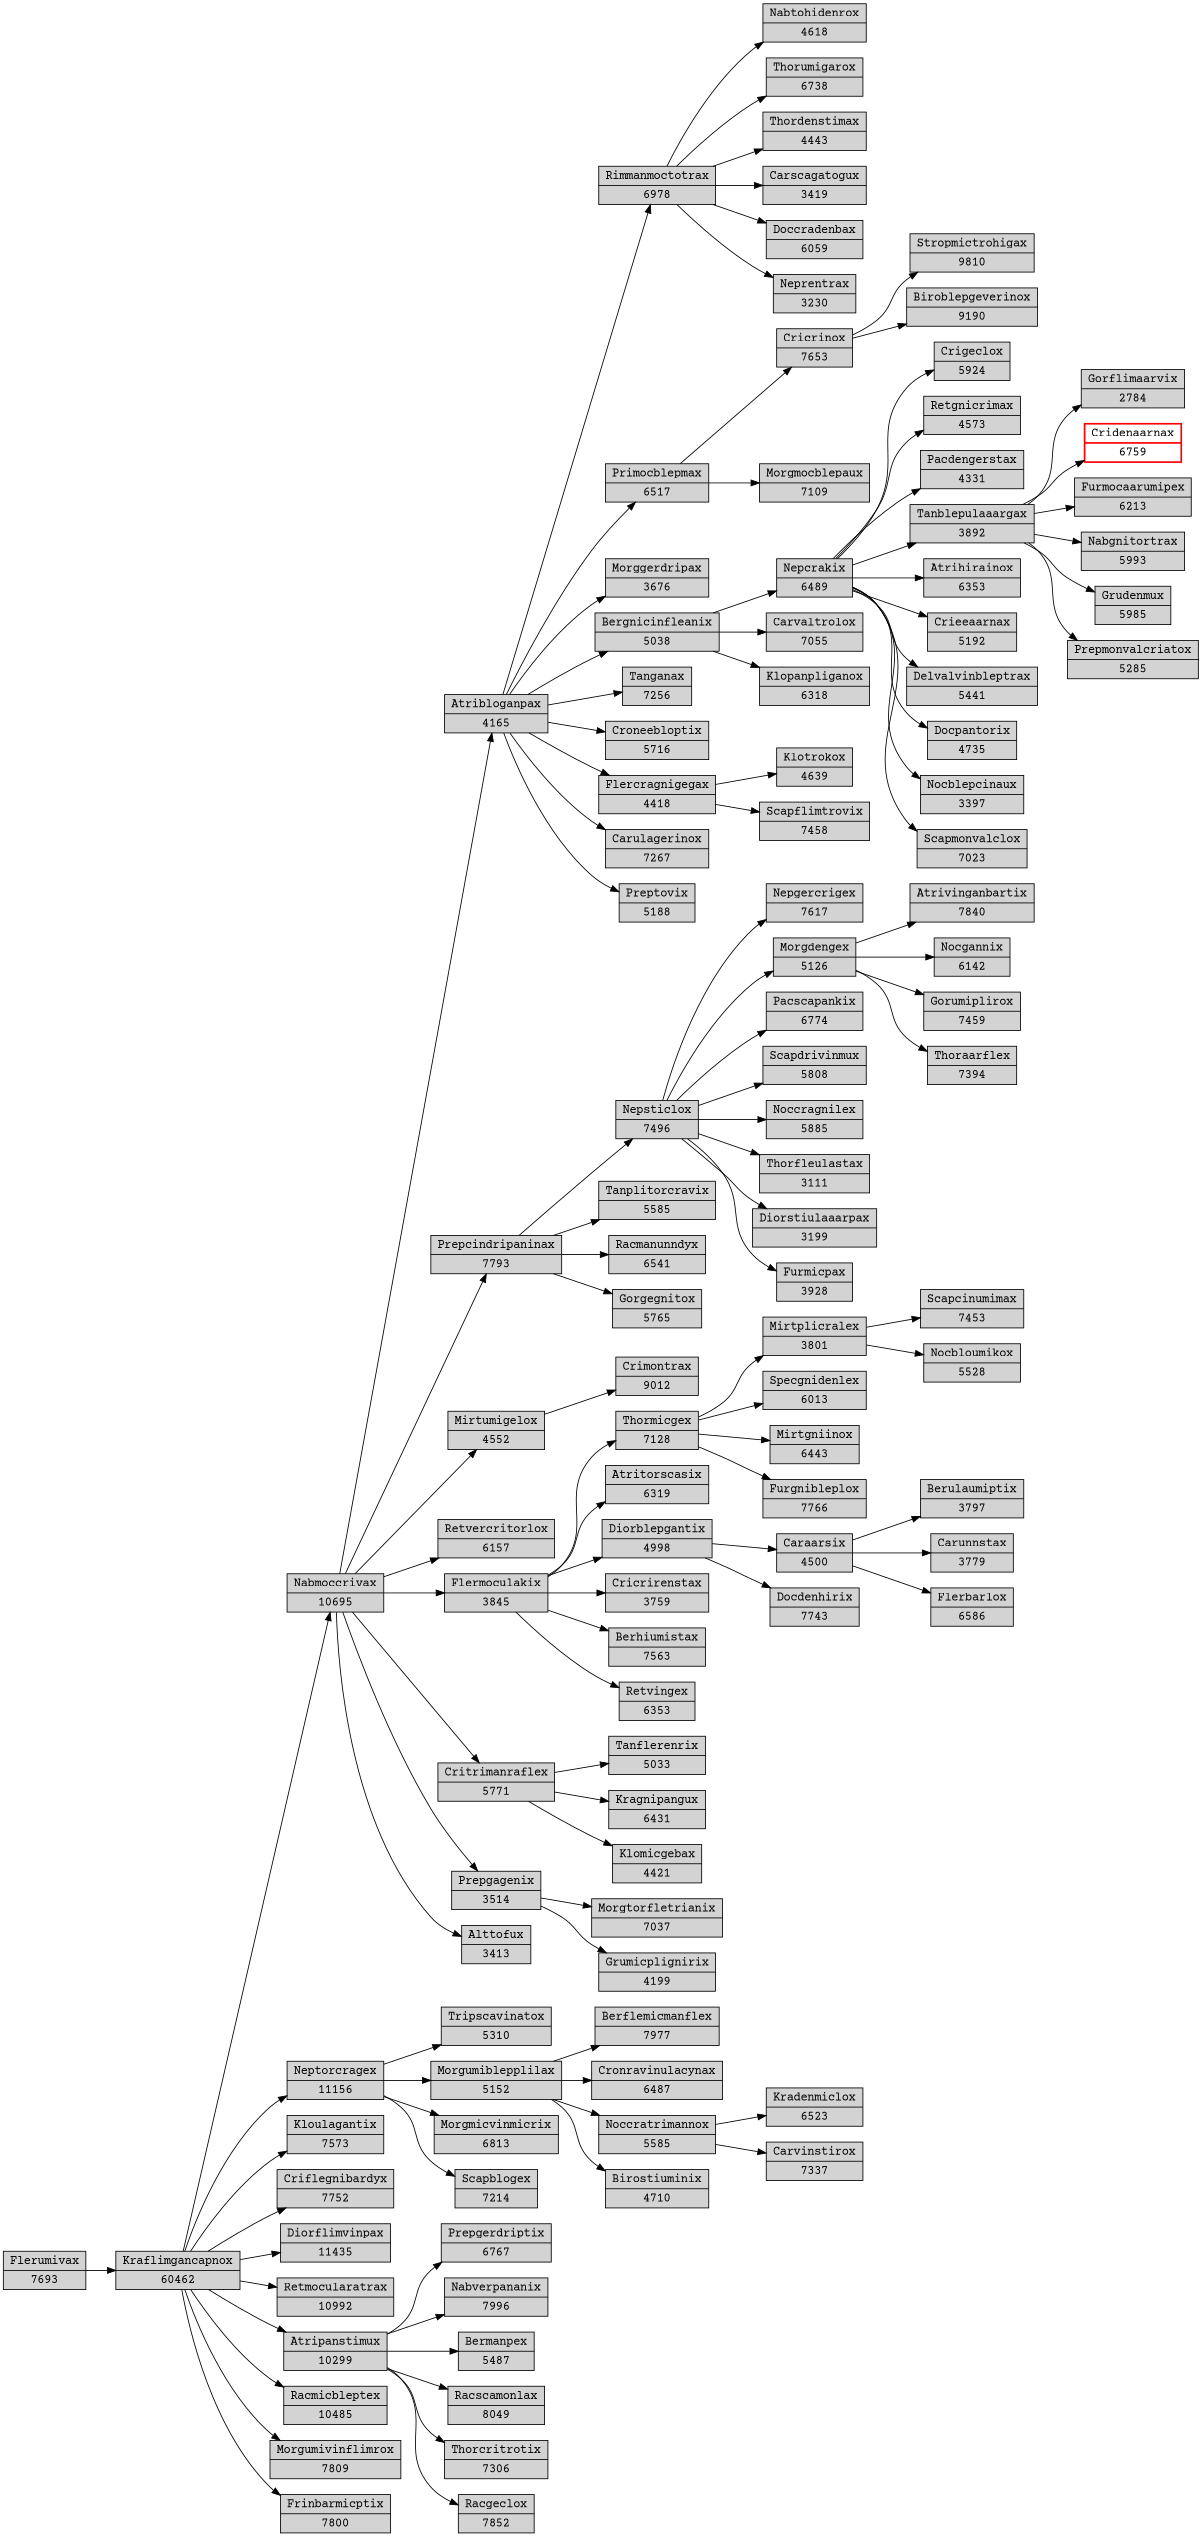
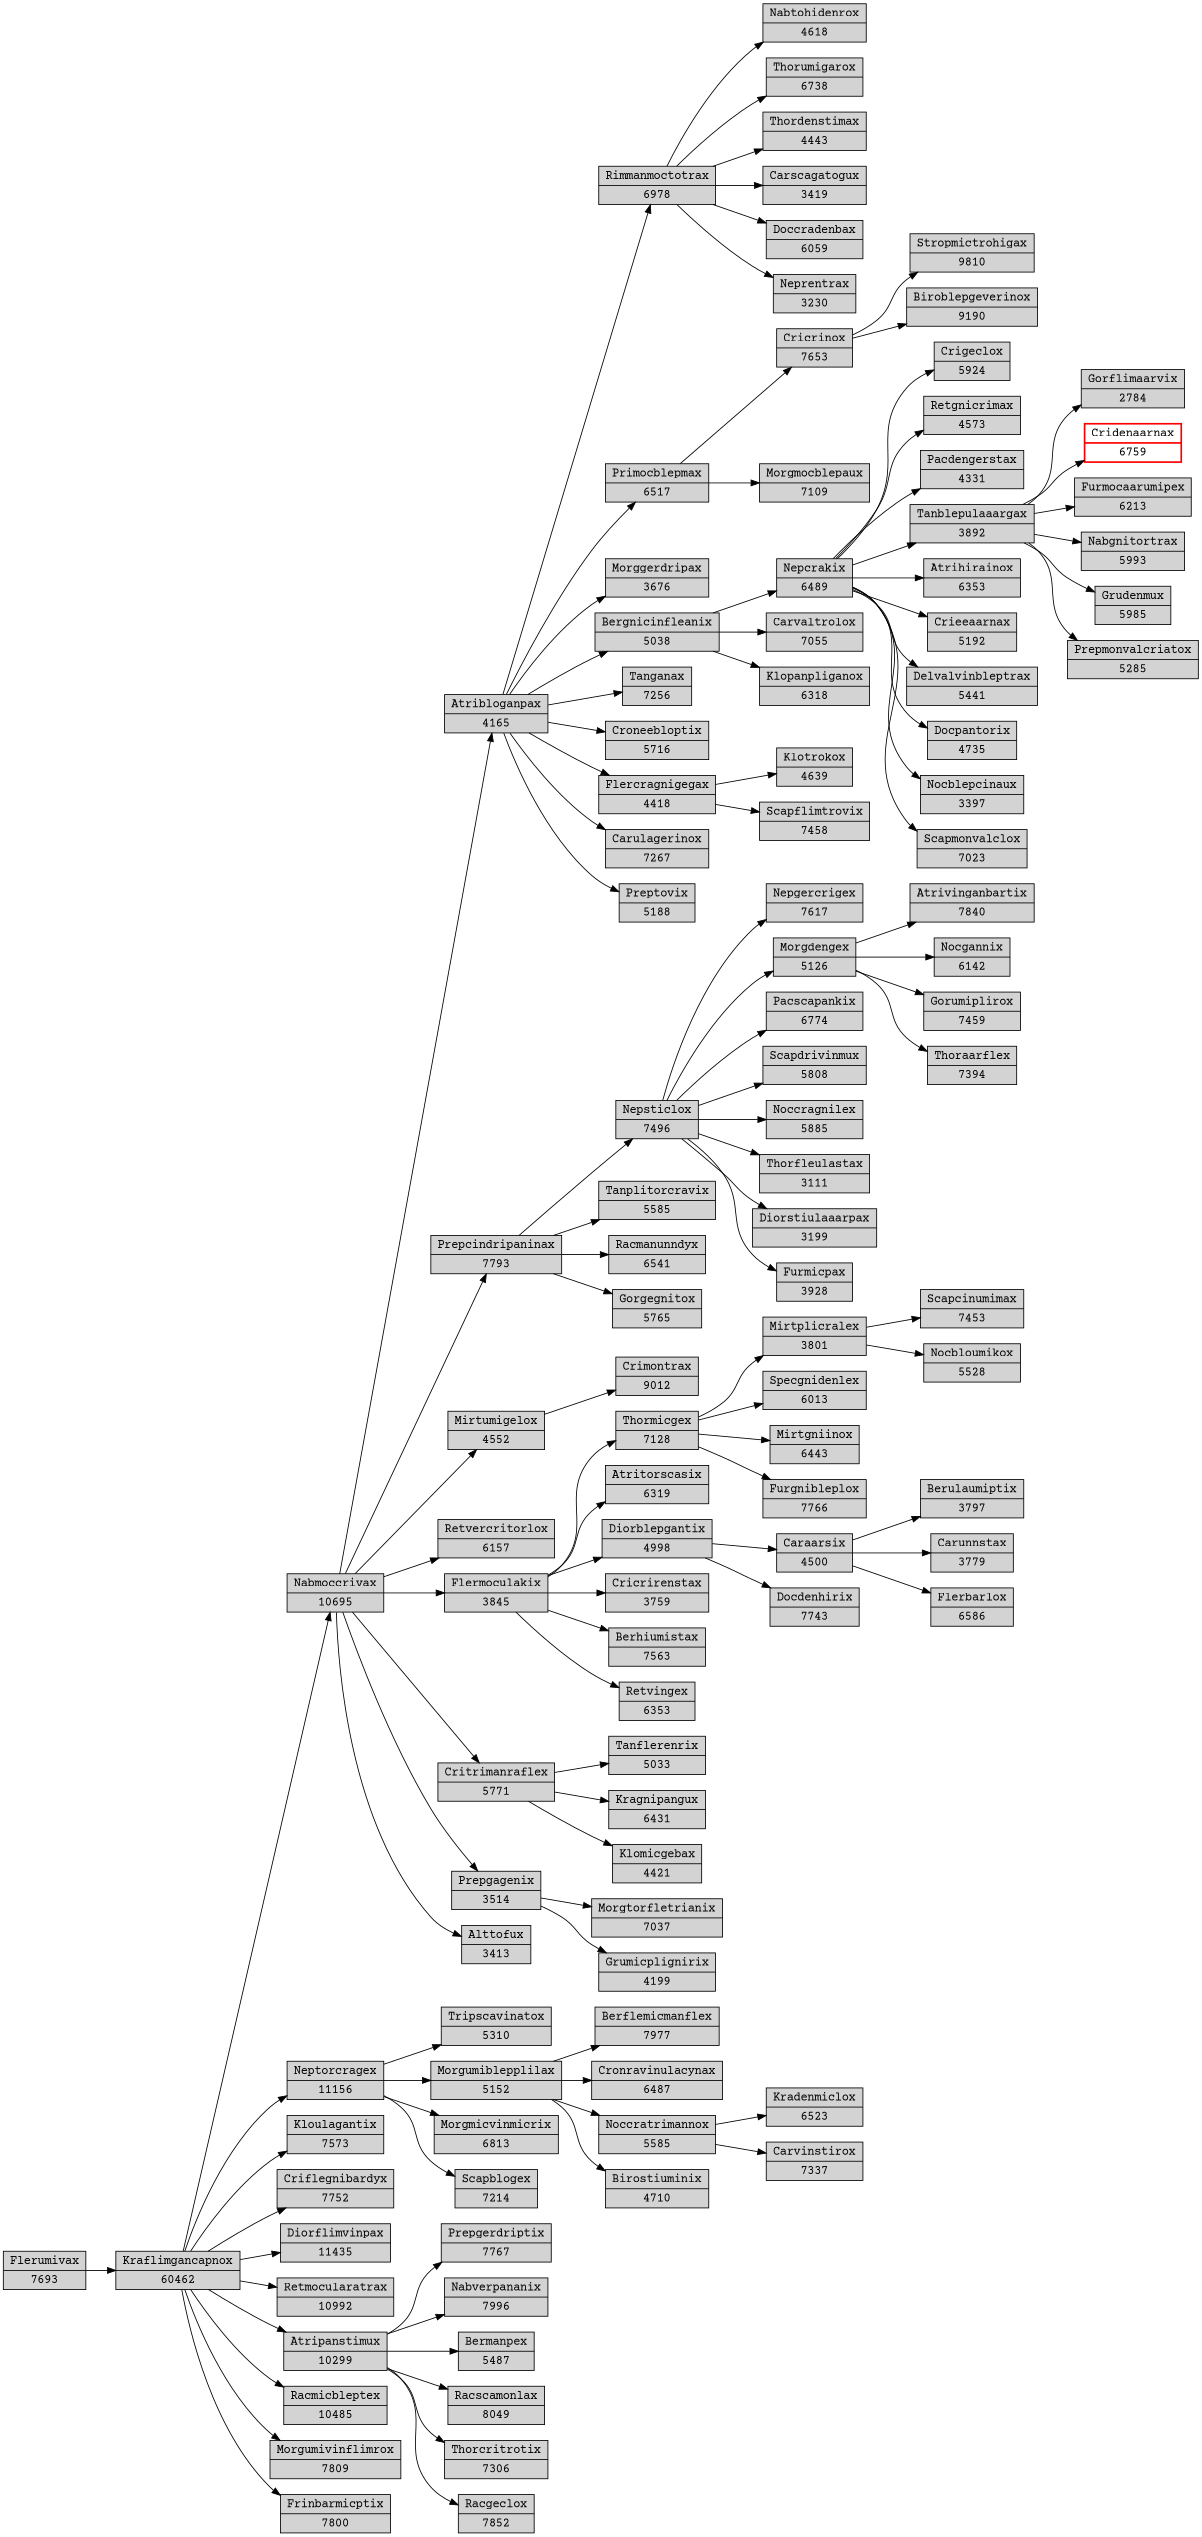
node "Prepgerdriptix": text "6767" -> "7767"
